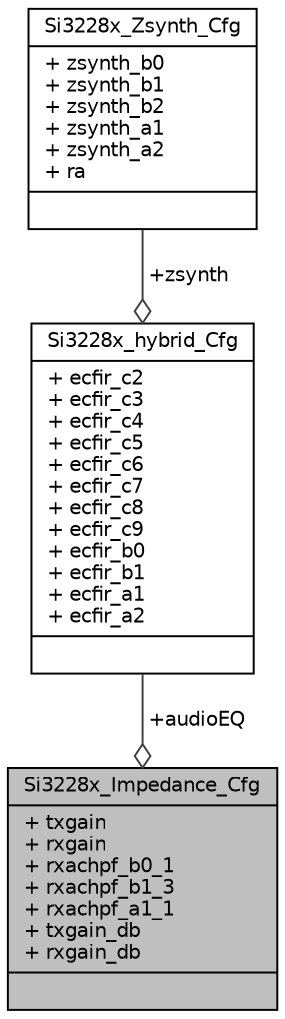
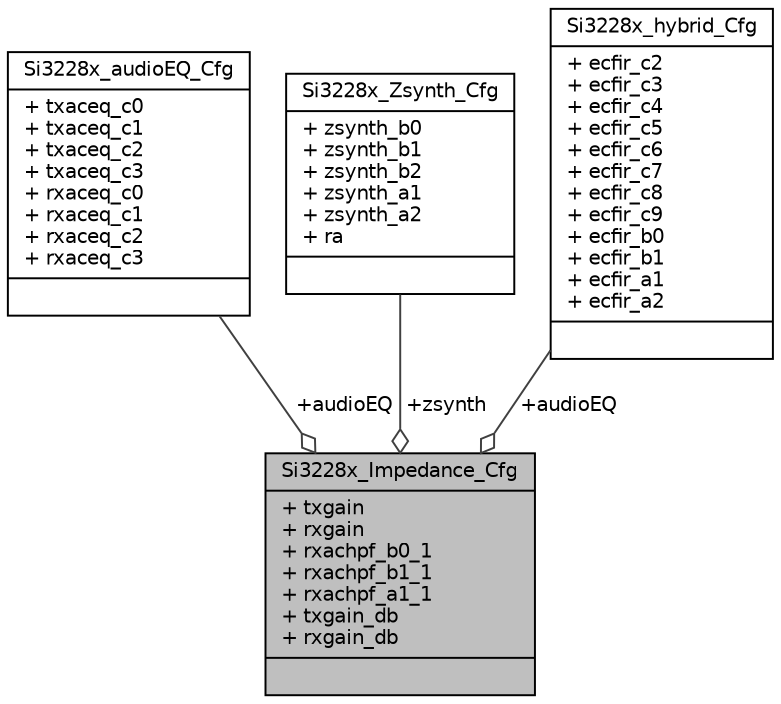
node "Si3228x_audioEQ_Cfg": added
edge "Si3228x_Zsynth_Cfg" -> "Si3228x_hybrid_Cfg": now "Si3228x_Zsynth_Cfg" -> "Si3228x_Impedance_Cfg"
node "Si3228x_Impedance_Cfg": text "+ rxachpf_b1_3" -> "+ rxachpf_b1_1"
